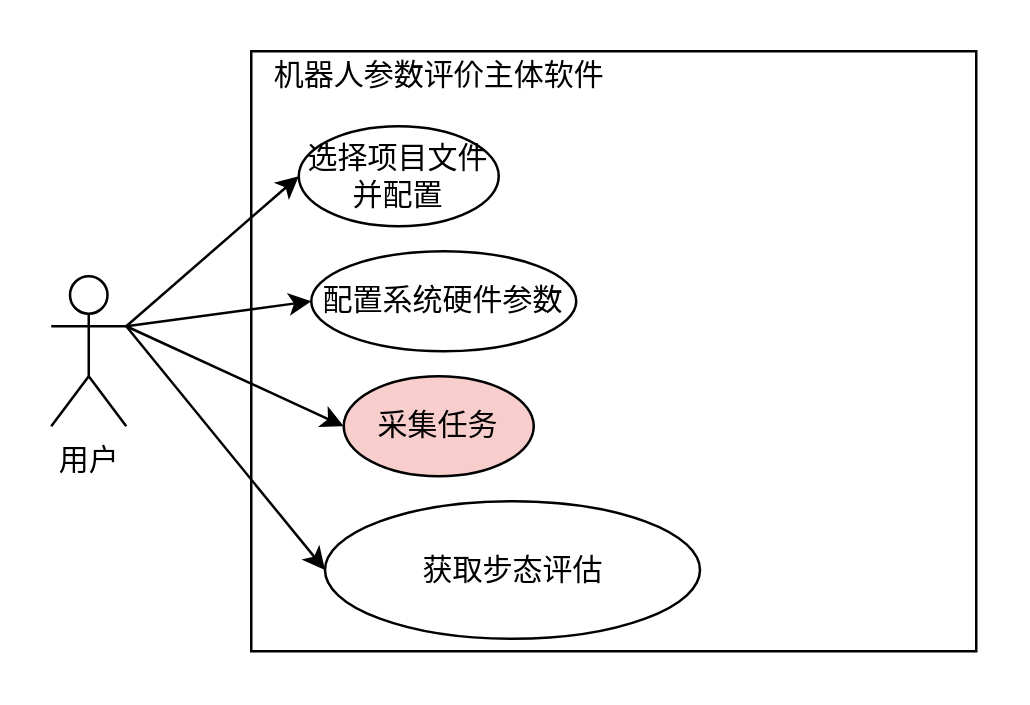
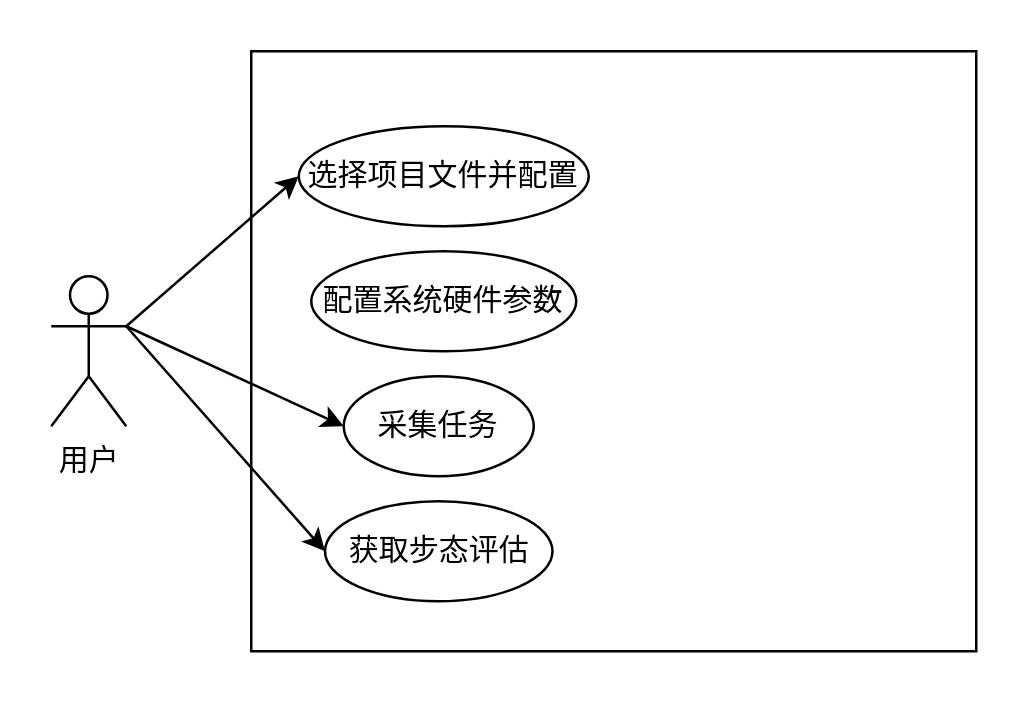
node "机器人参数评价主体软件": removed
node "选择项目文件并配置": size 200x100 -> 290x100
edge "用户" -> "配置系统硬件参数": removed
node "采集任务": fillcolor #f8cecc -> #ffffff
node "获取步态评估": size 375x138 -> 228x100
